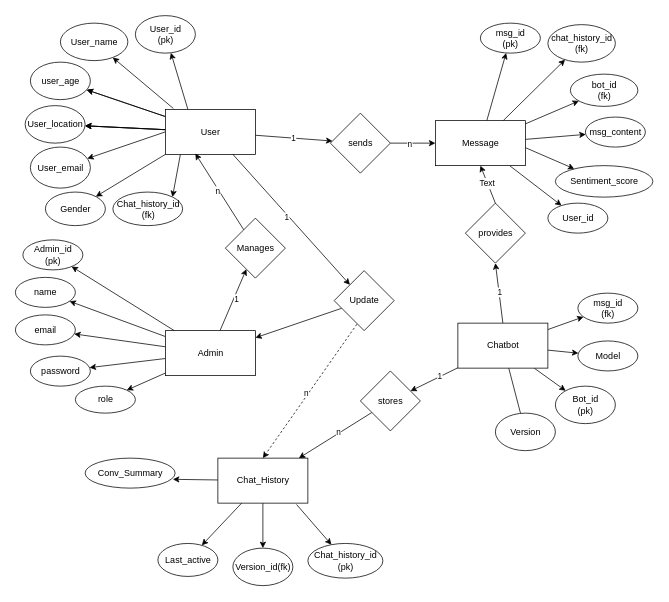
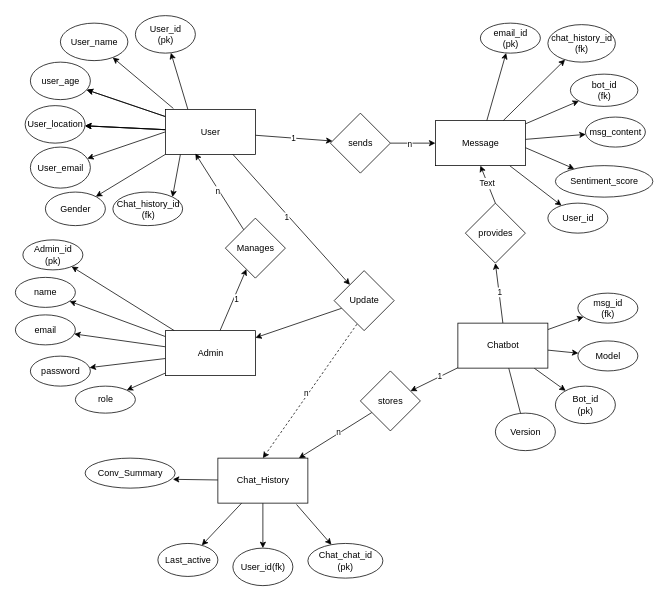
node "msg_id (pk)": label "msg_id (pk)" -> "email_id (pk)"
node "Chat_history_id (pk)": label "Chat_history_id (pk)" -> "Chat_chat_id (pk)"
node "Version_id(fk)": label "Version_id(fk)" -> "User_id(fk)"
